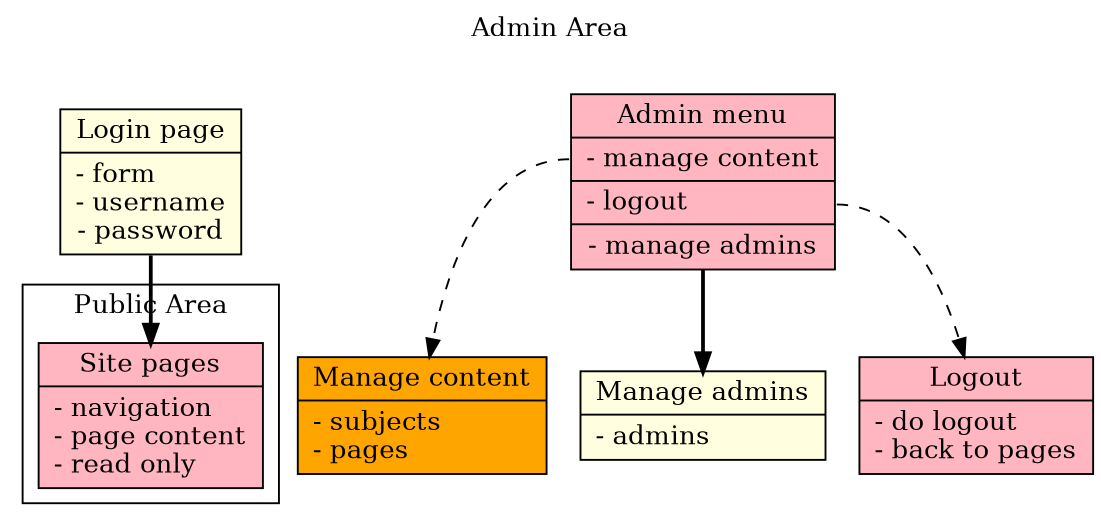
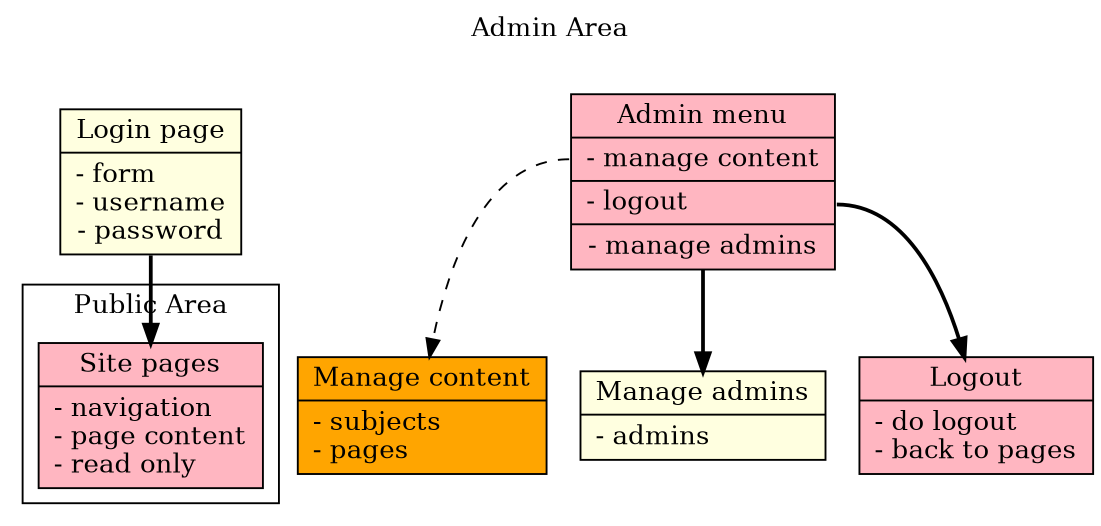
edge "Admin menu" -> "Logout": style dashed -> bold
